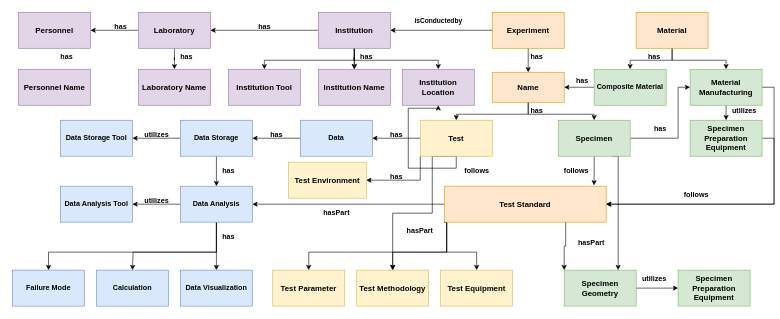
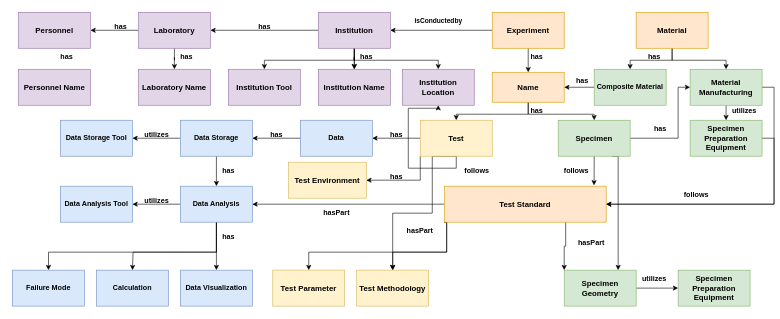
edge "Test Standard" -> "Test Equipment": removed
node "Test Equipment": removed
